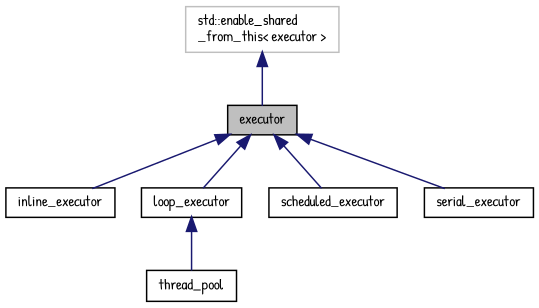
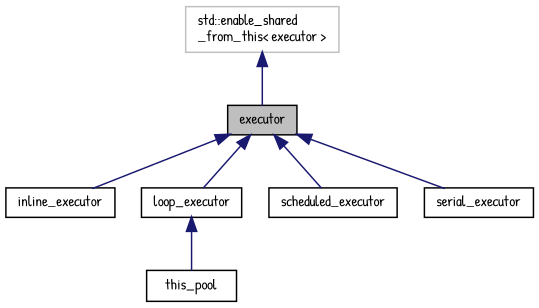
node "thread_pool": label "thread_pool" -> "this_pool"
